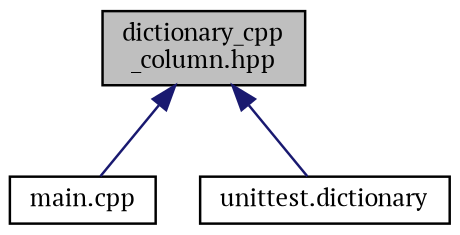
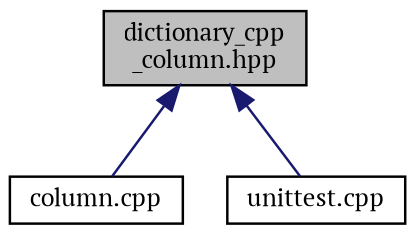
node "main.cpp": label "main.cpp" -> "column.cpp"
node "unittest.dictionary": label "unittest.dictionary" -> "unittest.cpp"
